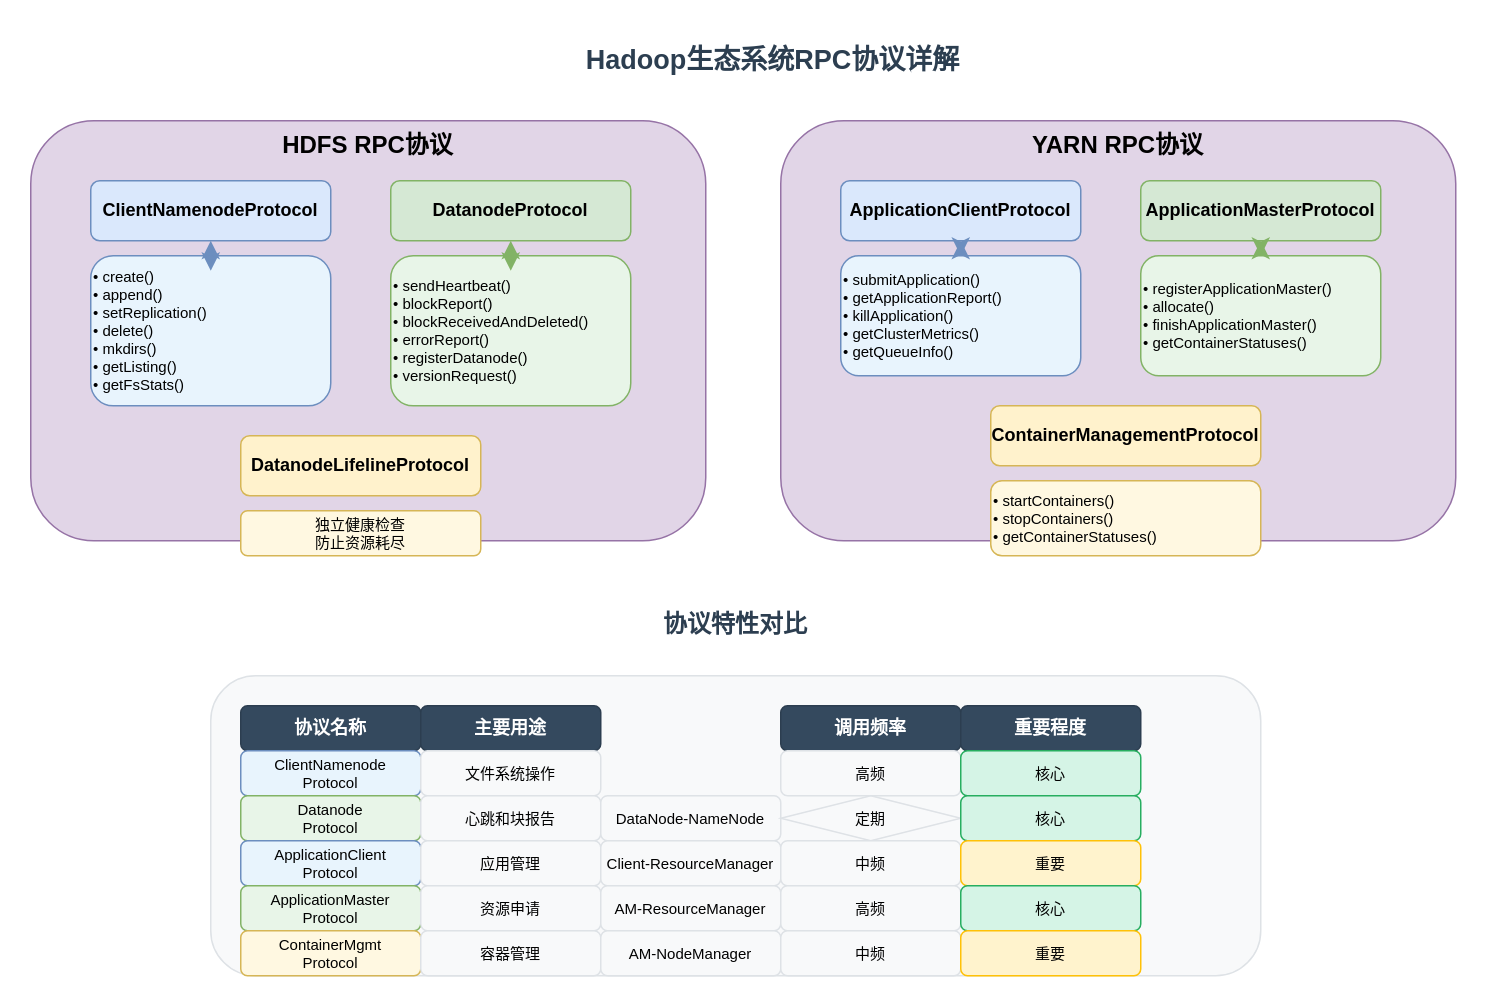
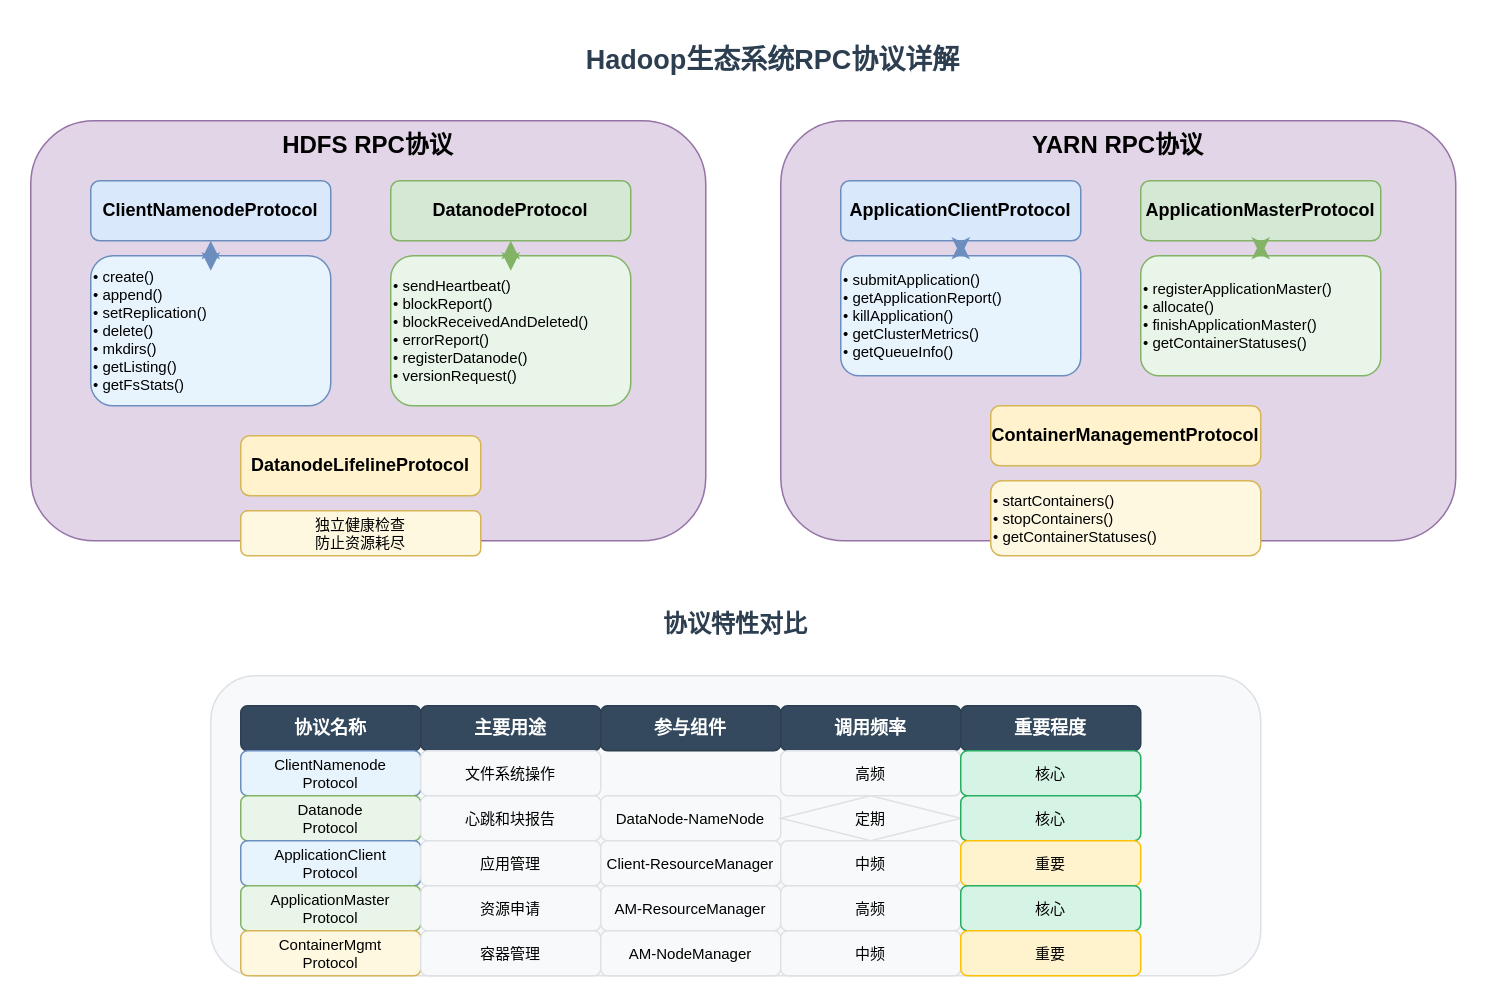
node "参与组件": added
